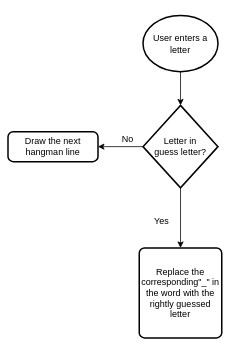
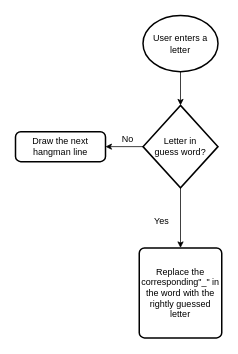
node "Draw the next hangman line": moved (53, 147) -> (60, 147)
node "Letter in guess letter?": label "Letter in guess letter?" -> "Letter in guess word?"
